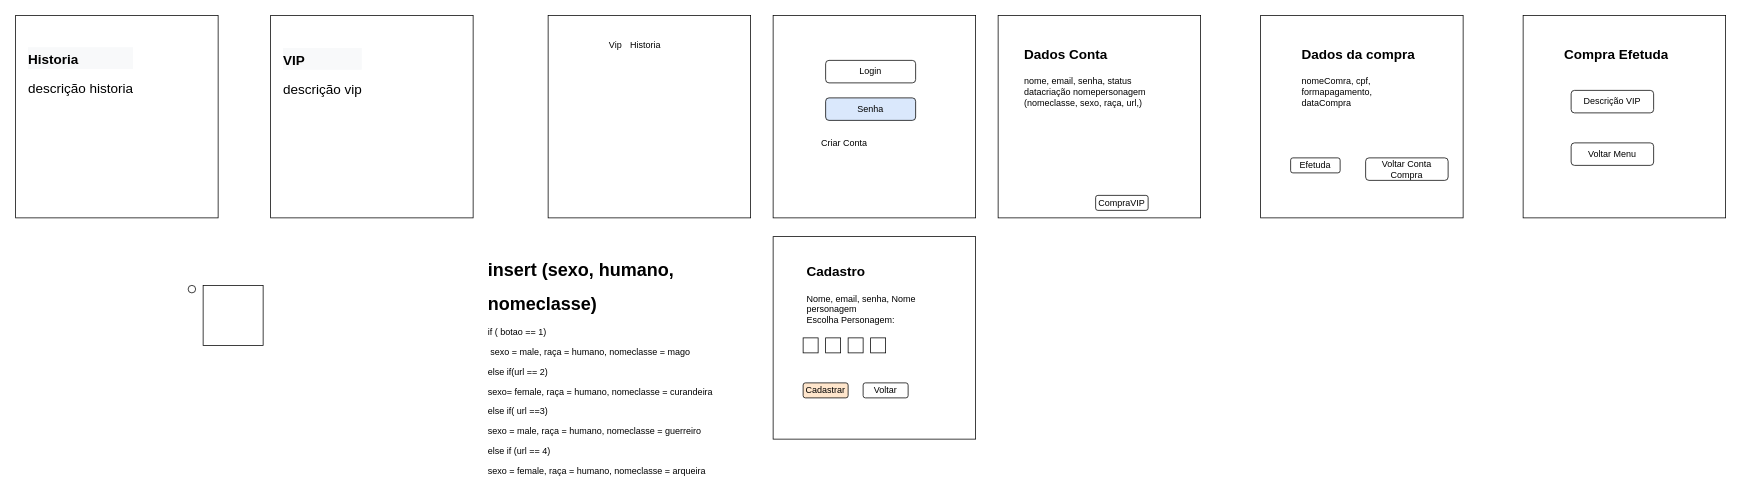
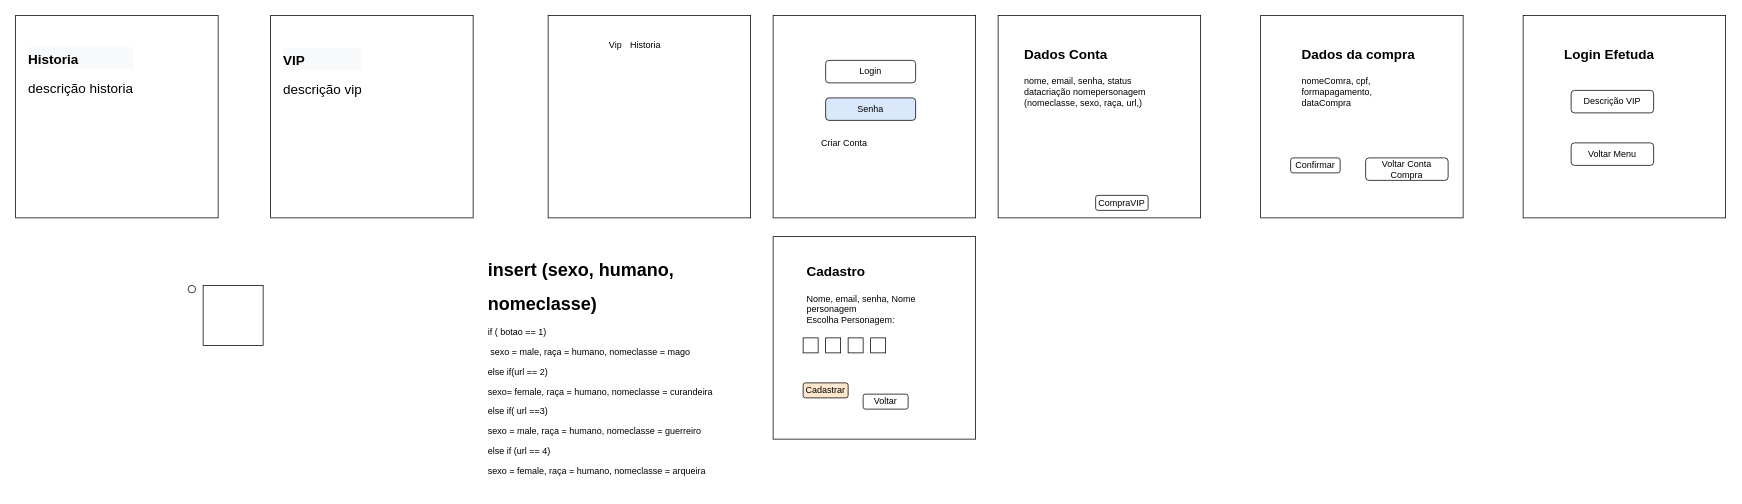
node "Compra Efetuda": label "Compra Efetuda" -> "Login Efetuda"
node "Efetuda": label "Efetuda" -> "Confirmar"
node "Voltar": moved (885, 390) -> (885, 402)
